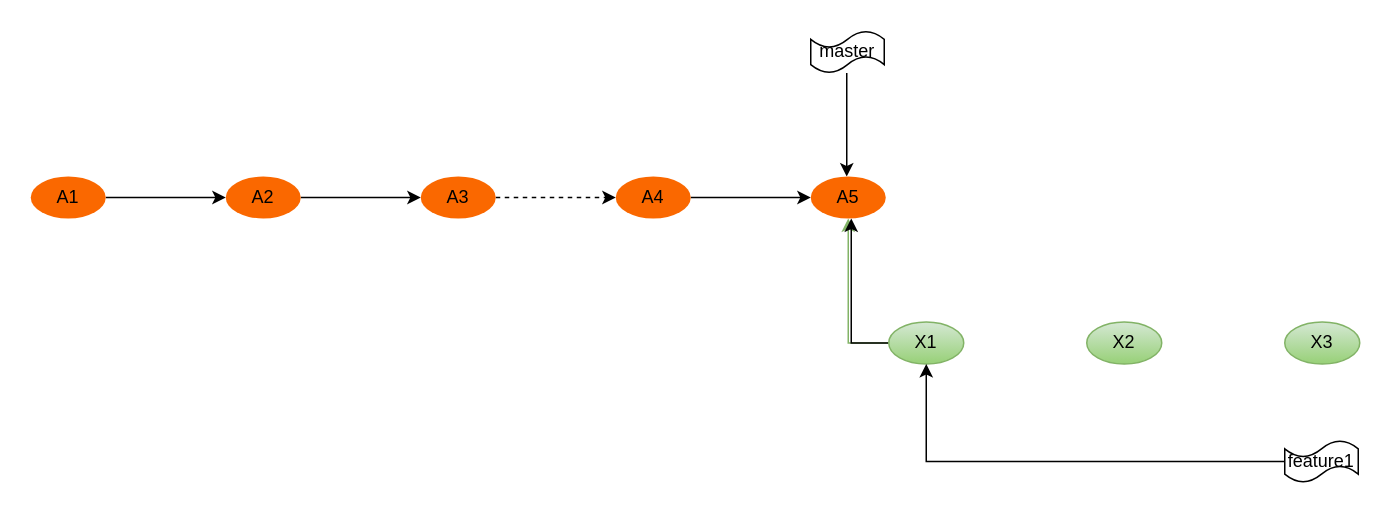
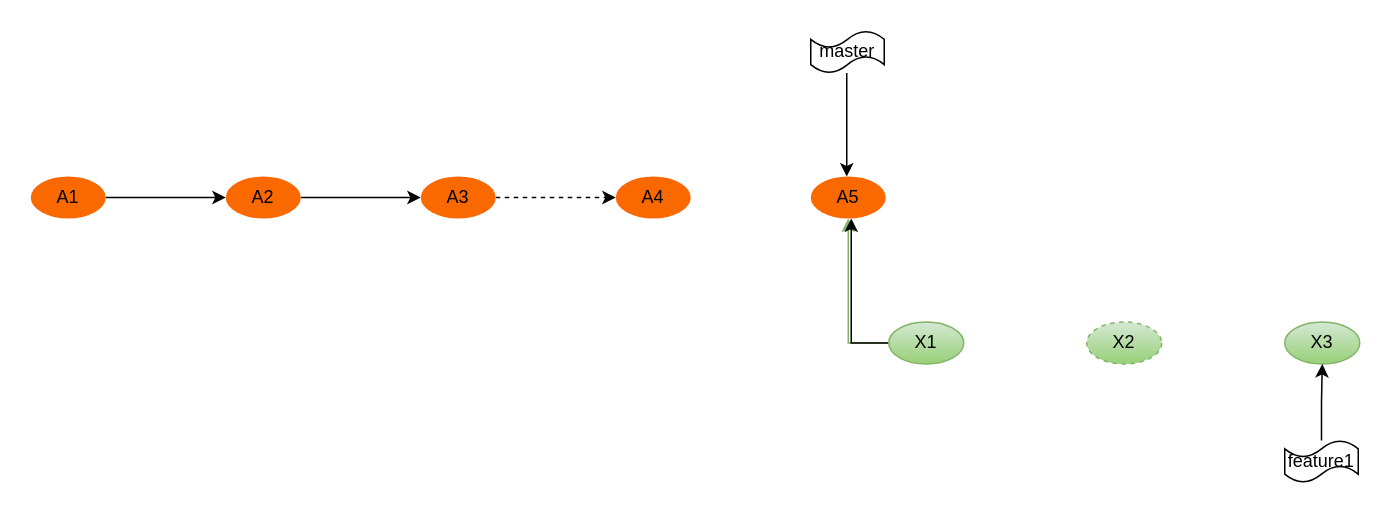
edge "A4" -> "A5": removed
node "X2": style solid -> dashed
edge "feature1" -> "X1": now "feature1" -> "X3"
